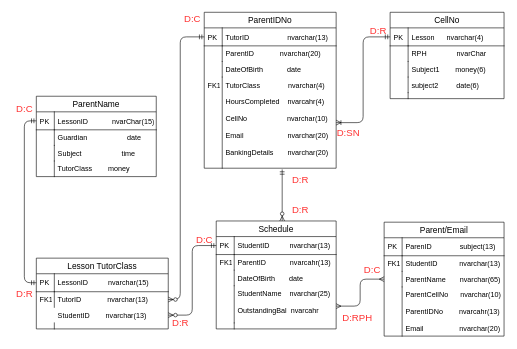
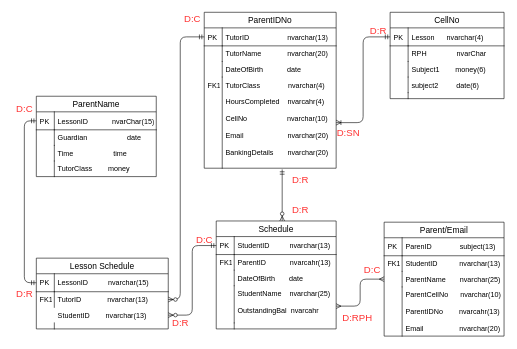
node "ParentID nvarchar(20)": label "ParentID nvarchar(20)" -> "TutorName nvarchar(20)"
node "Subject time": label "Subject time" -> "Time time"
node "Lesson TutorClass": label "Lesson TutorClass" -> "Lesson Schedule"
node "ParentName nvarchar(65)": label "ParentName nvarchar(65)" -> "ParentName nvarchar(25)"
